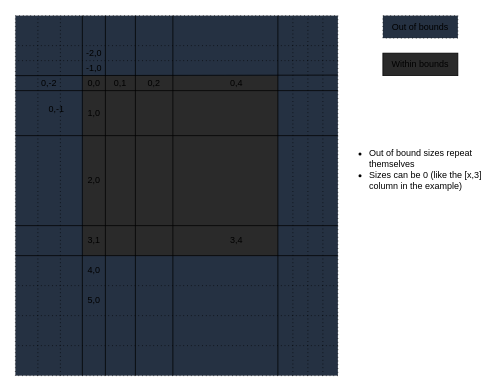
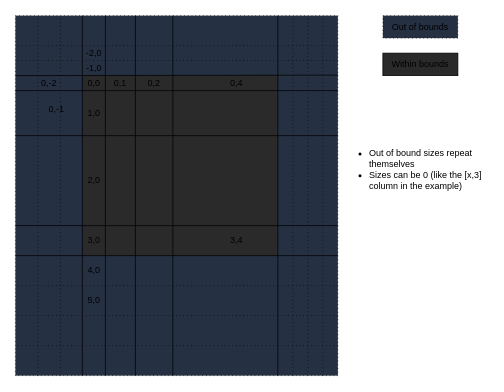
node "3,1": label "3,1" -> "3,0"
